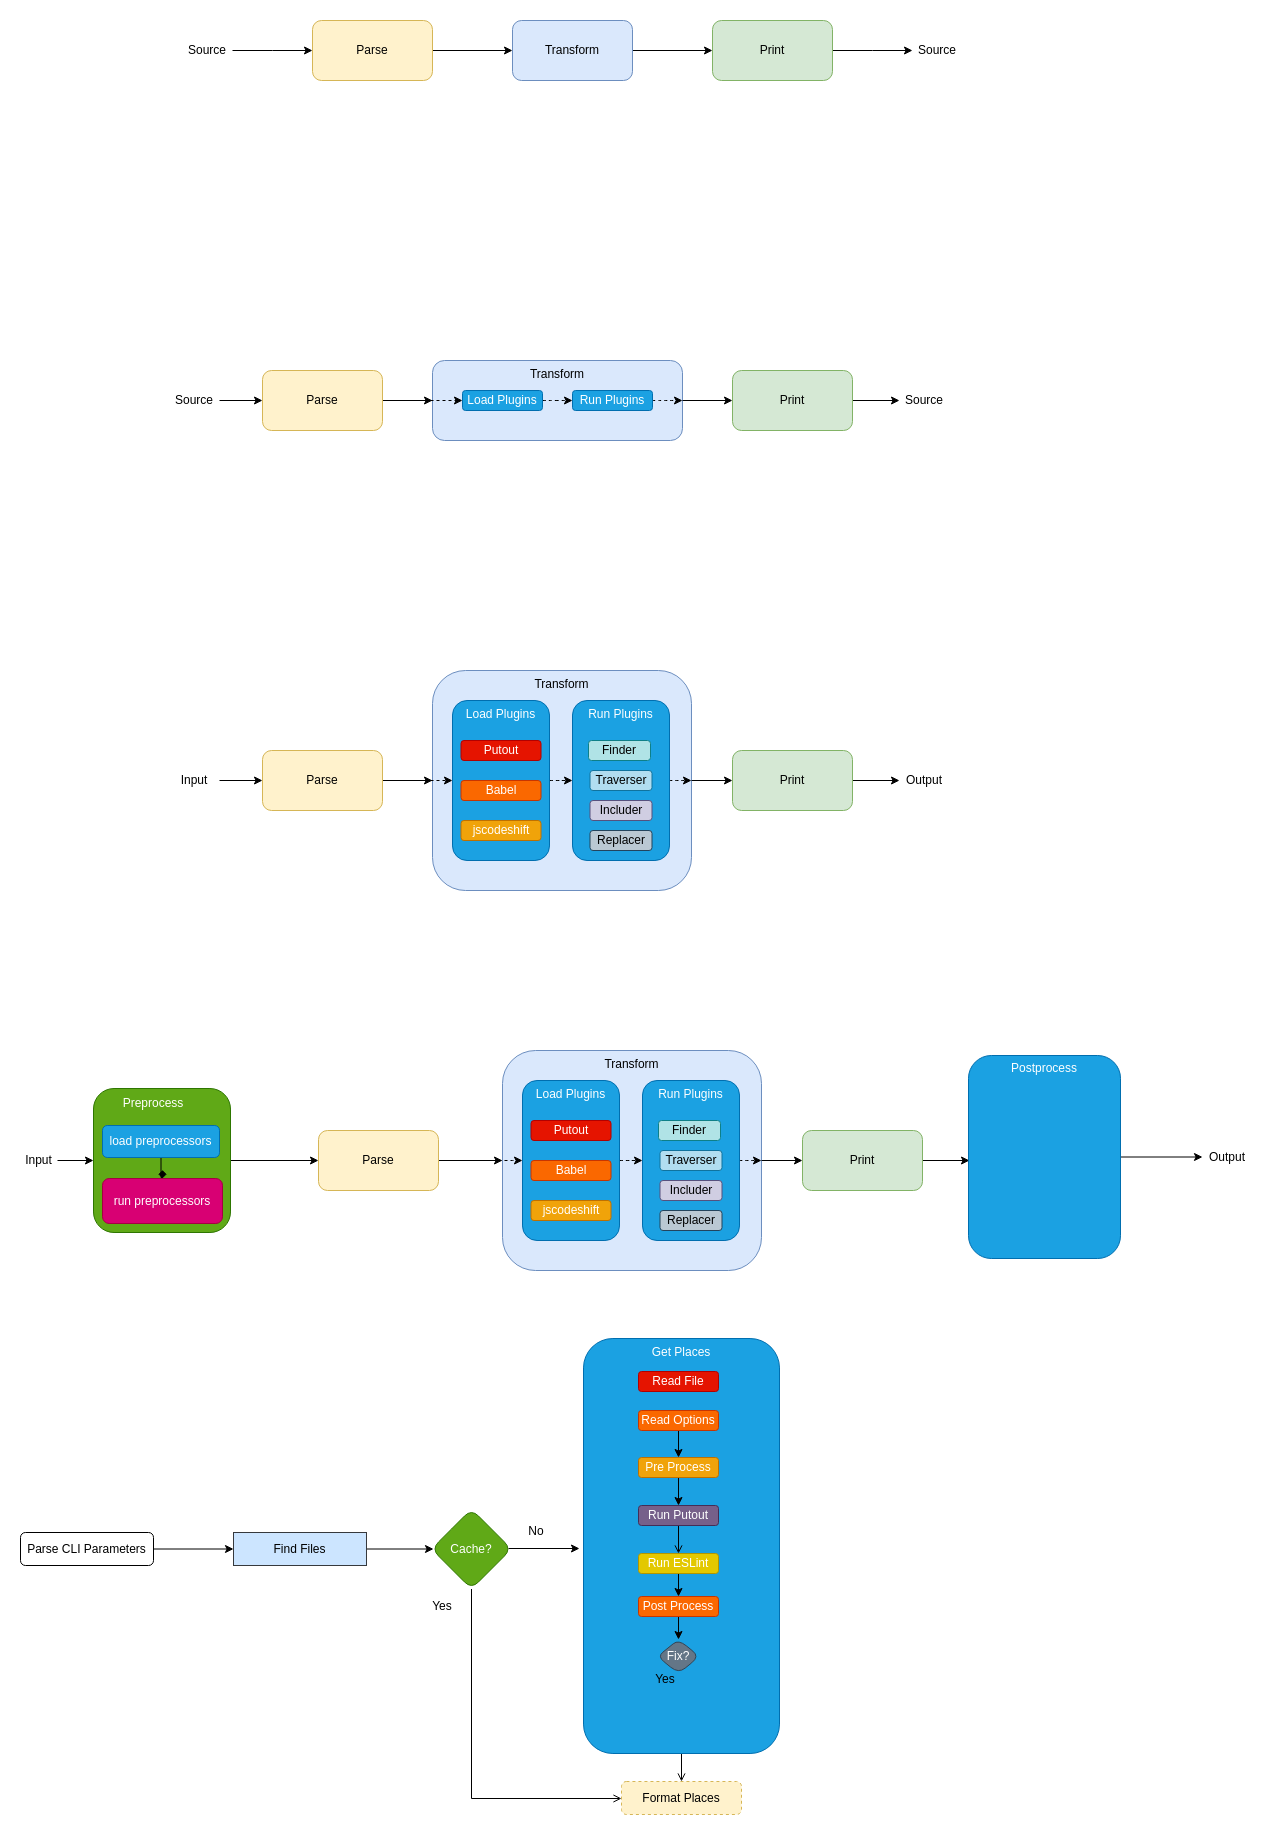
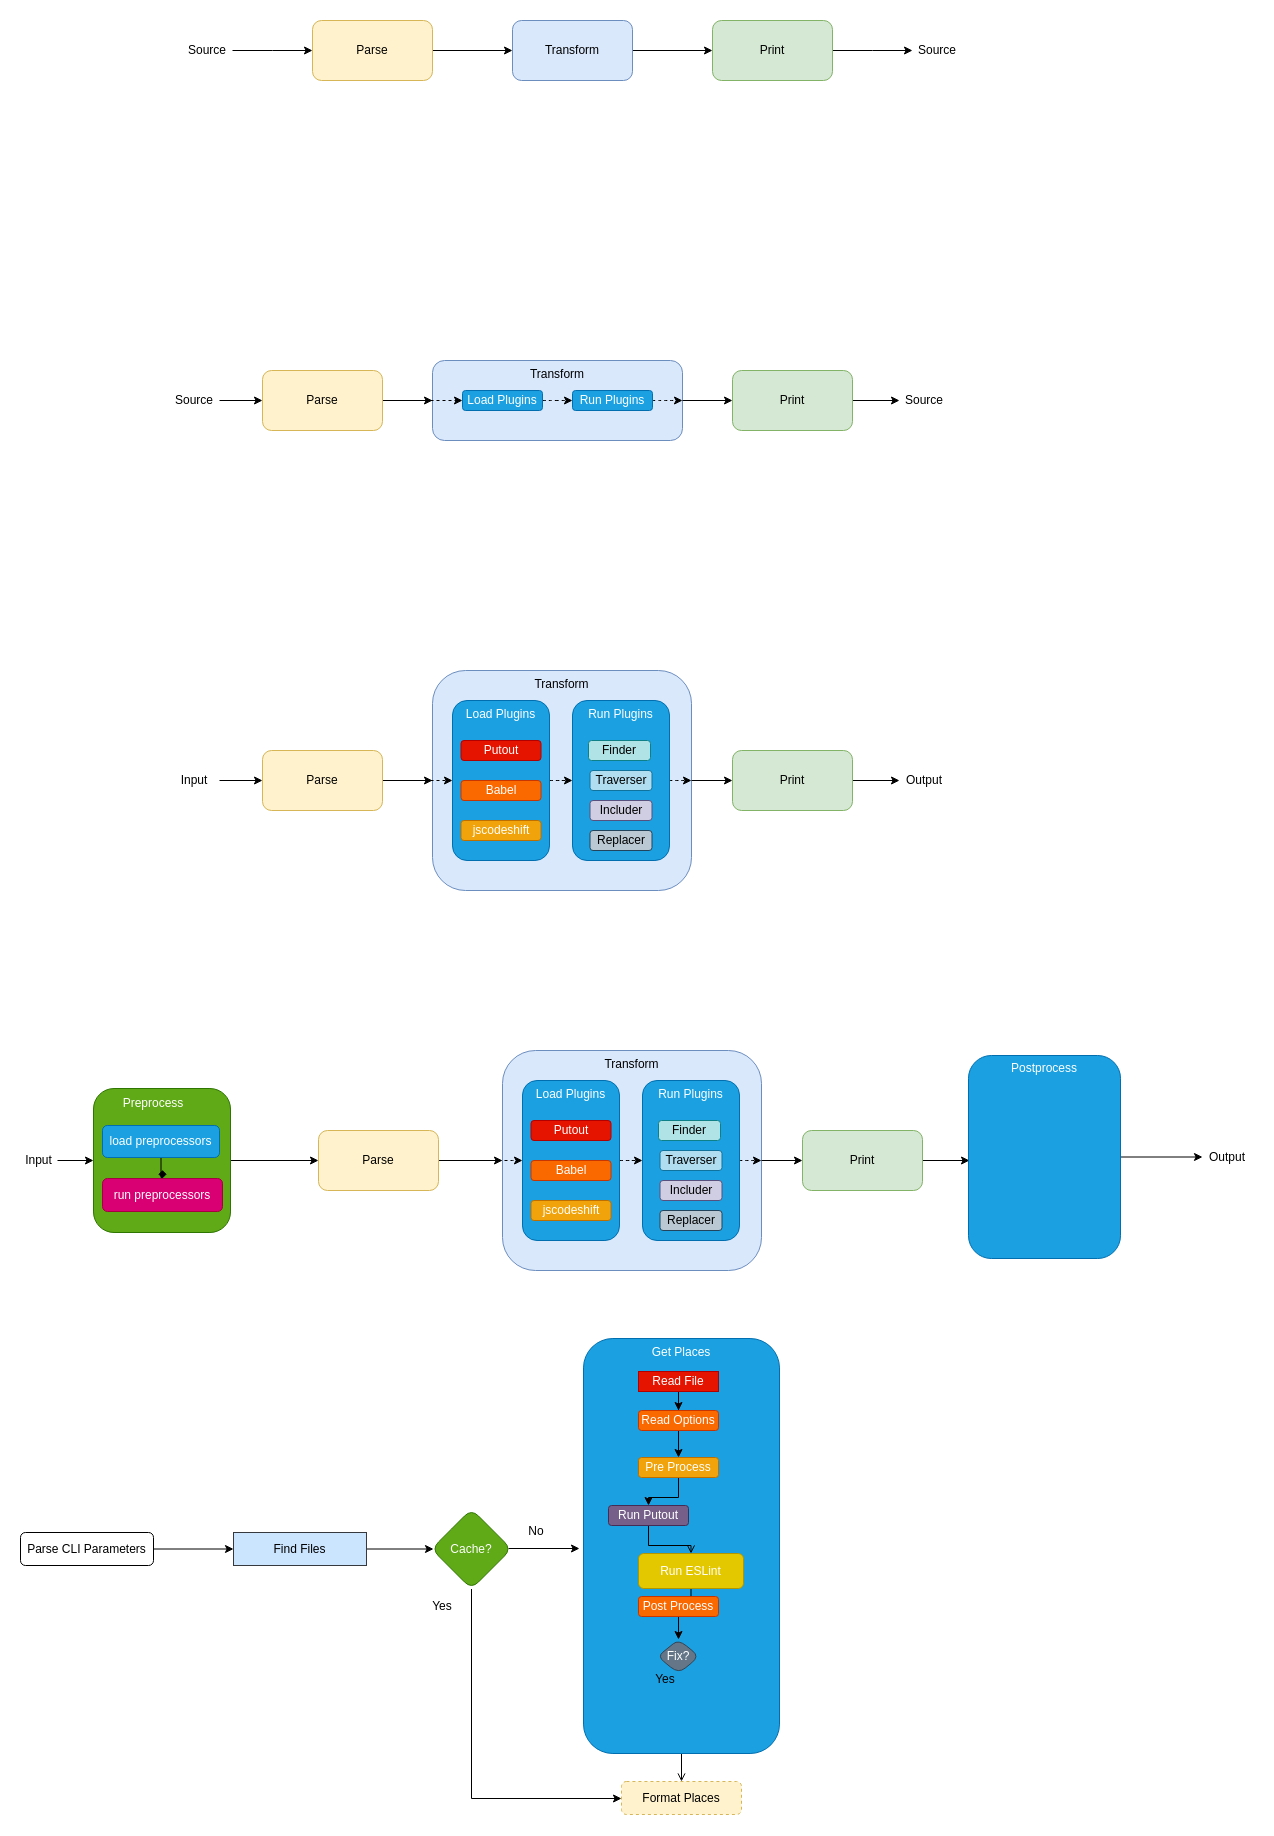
node "run preprocessors": size 120x45 -> 120x33
node "Read File": shape rounded rectangle -> rectangle
edge "Read File" -> "Read Options": added
node "Run Putout": moved (679, 1516) -> (649, 1516)
node "Run ESLint": size 80x20 -> 105x35
edge "Cache?" -> "Format Places": arrowhead open -> classic
